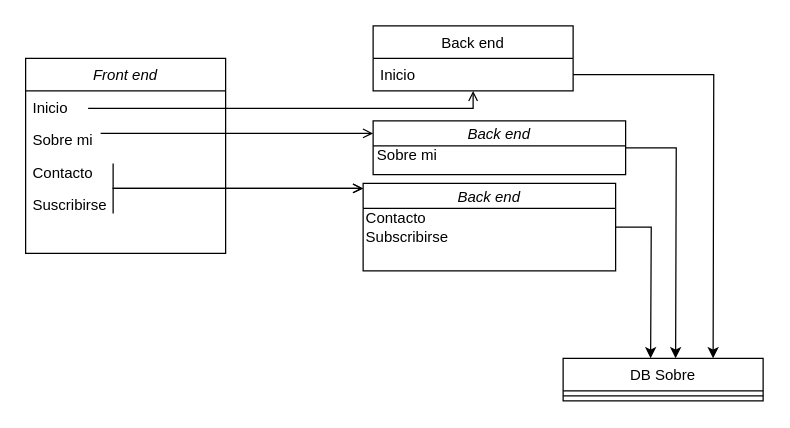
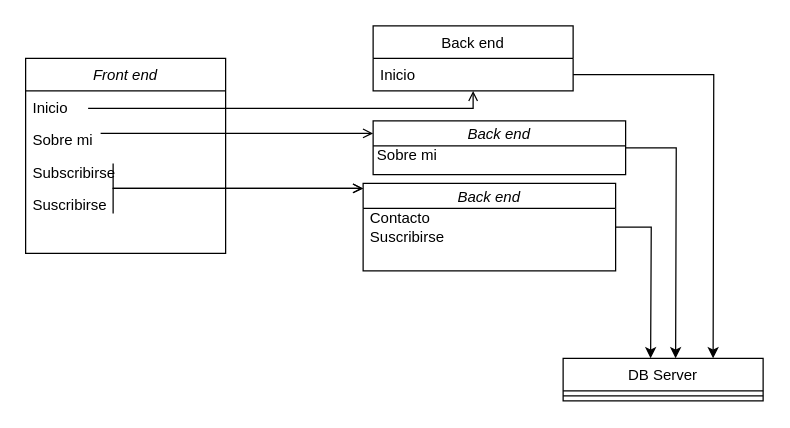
node "Contacto": label "Contacto" -> "Subscribirse"
node "Contacto Subscribirse": label "Contacto Subscribirse" -> "Contacto Suscribirse"
node "DB Sobre": label "DB Sobre" -> "DB Server"
